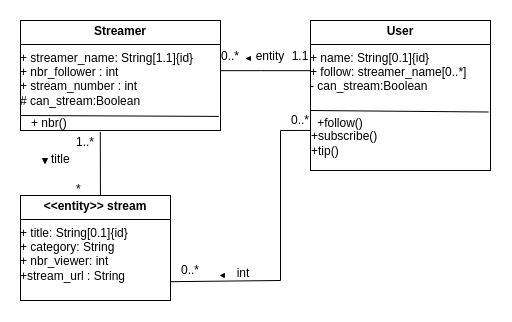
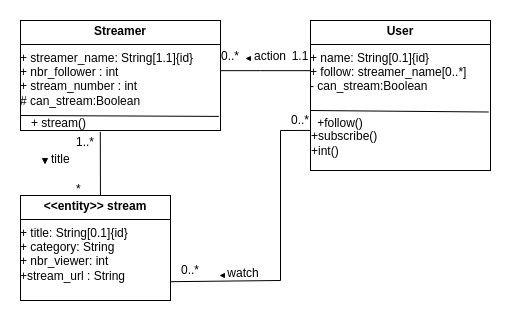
node "entity": label "entity" -> "action"
node "+ nbr()": label "+ nbr()" -> "+ stream()"
node "+subscribe() +tip()": label "+subscribe() +tip()" -> "+subscribe() +int()"
node "int": label "int" -> "watch"
